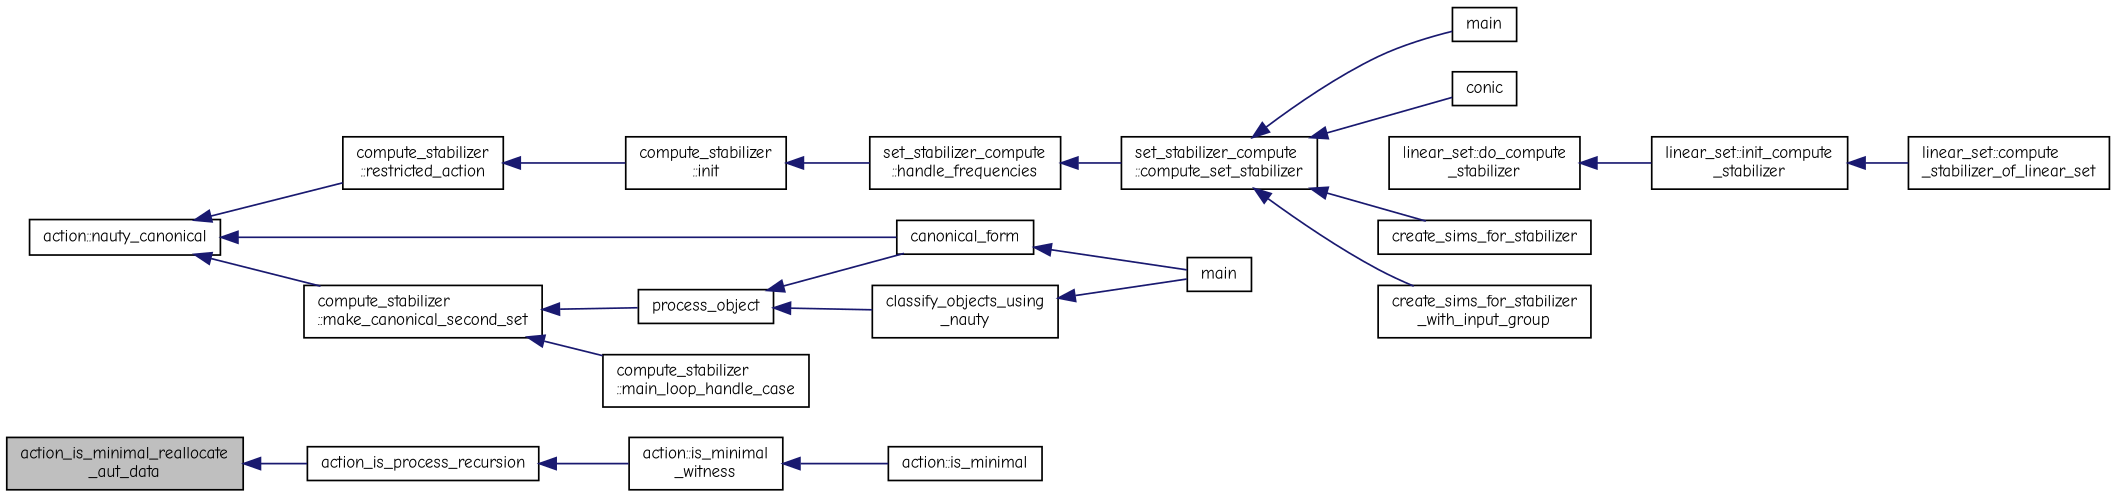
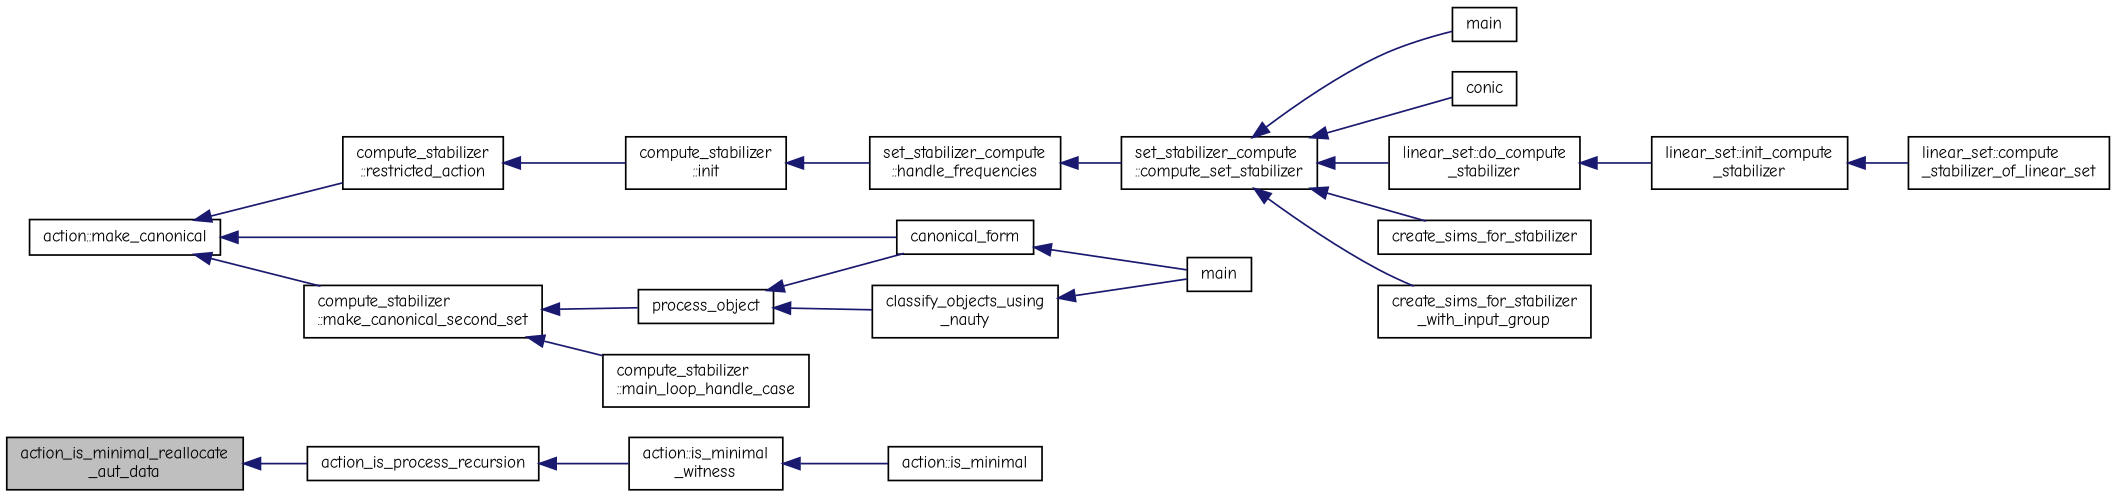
edge "linear_set::do_compute _stabilizer" -> "set_stabilizer_compute ::compute_set_stabilizer": added
node "action::nauty_canonical": label "action::nauty_canonical" -> "action::make_canonical"
